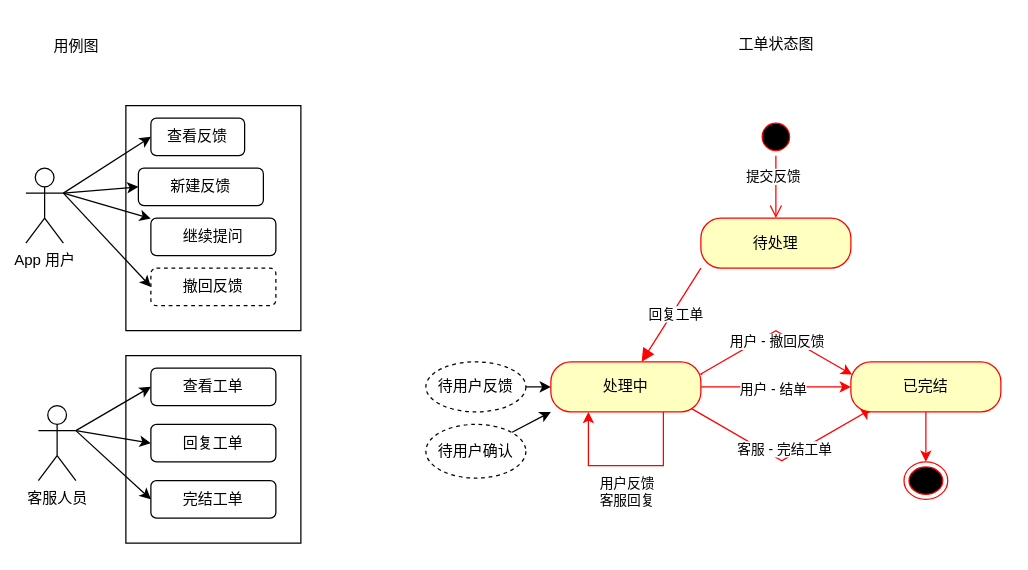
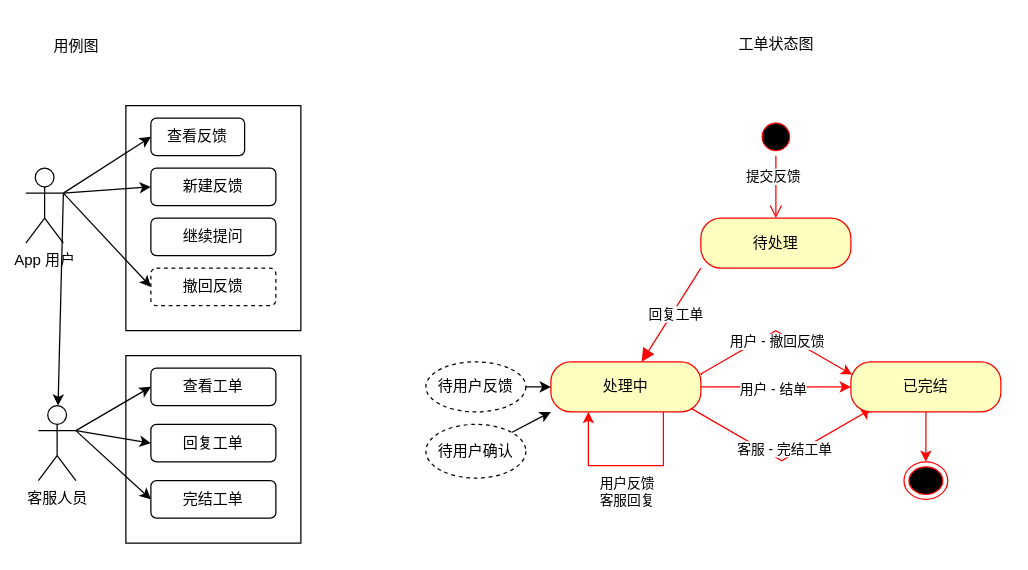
node "新建反馈": moved (201, 187) -> (213, 187)
edge "App 用户" -> "继续提问": now "App 用户" -> "客服人员"
